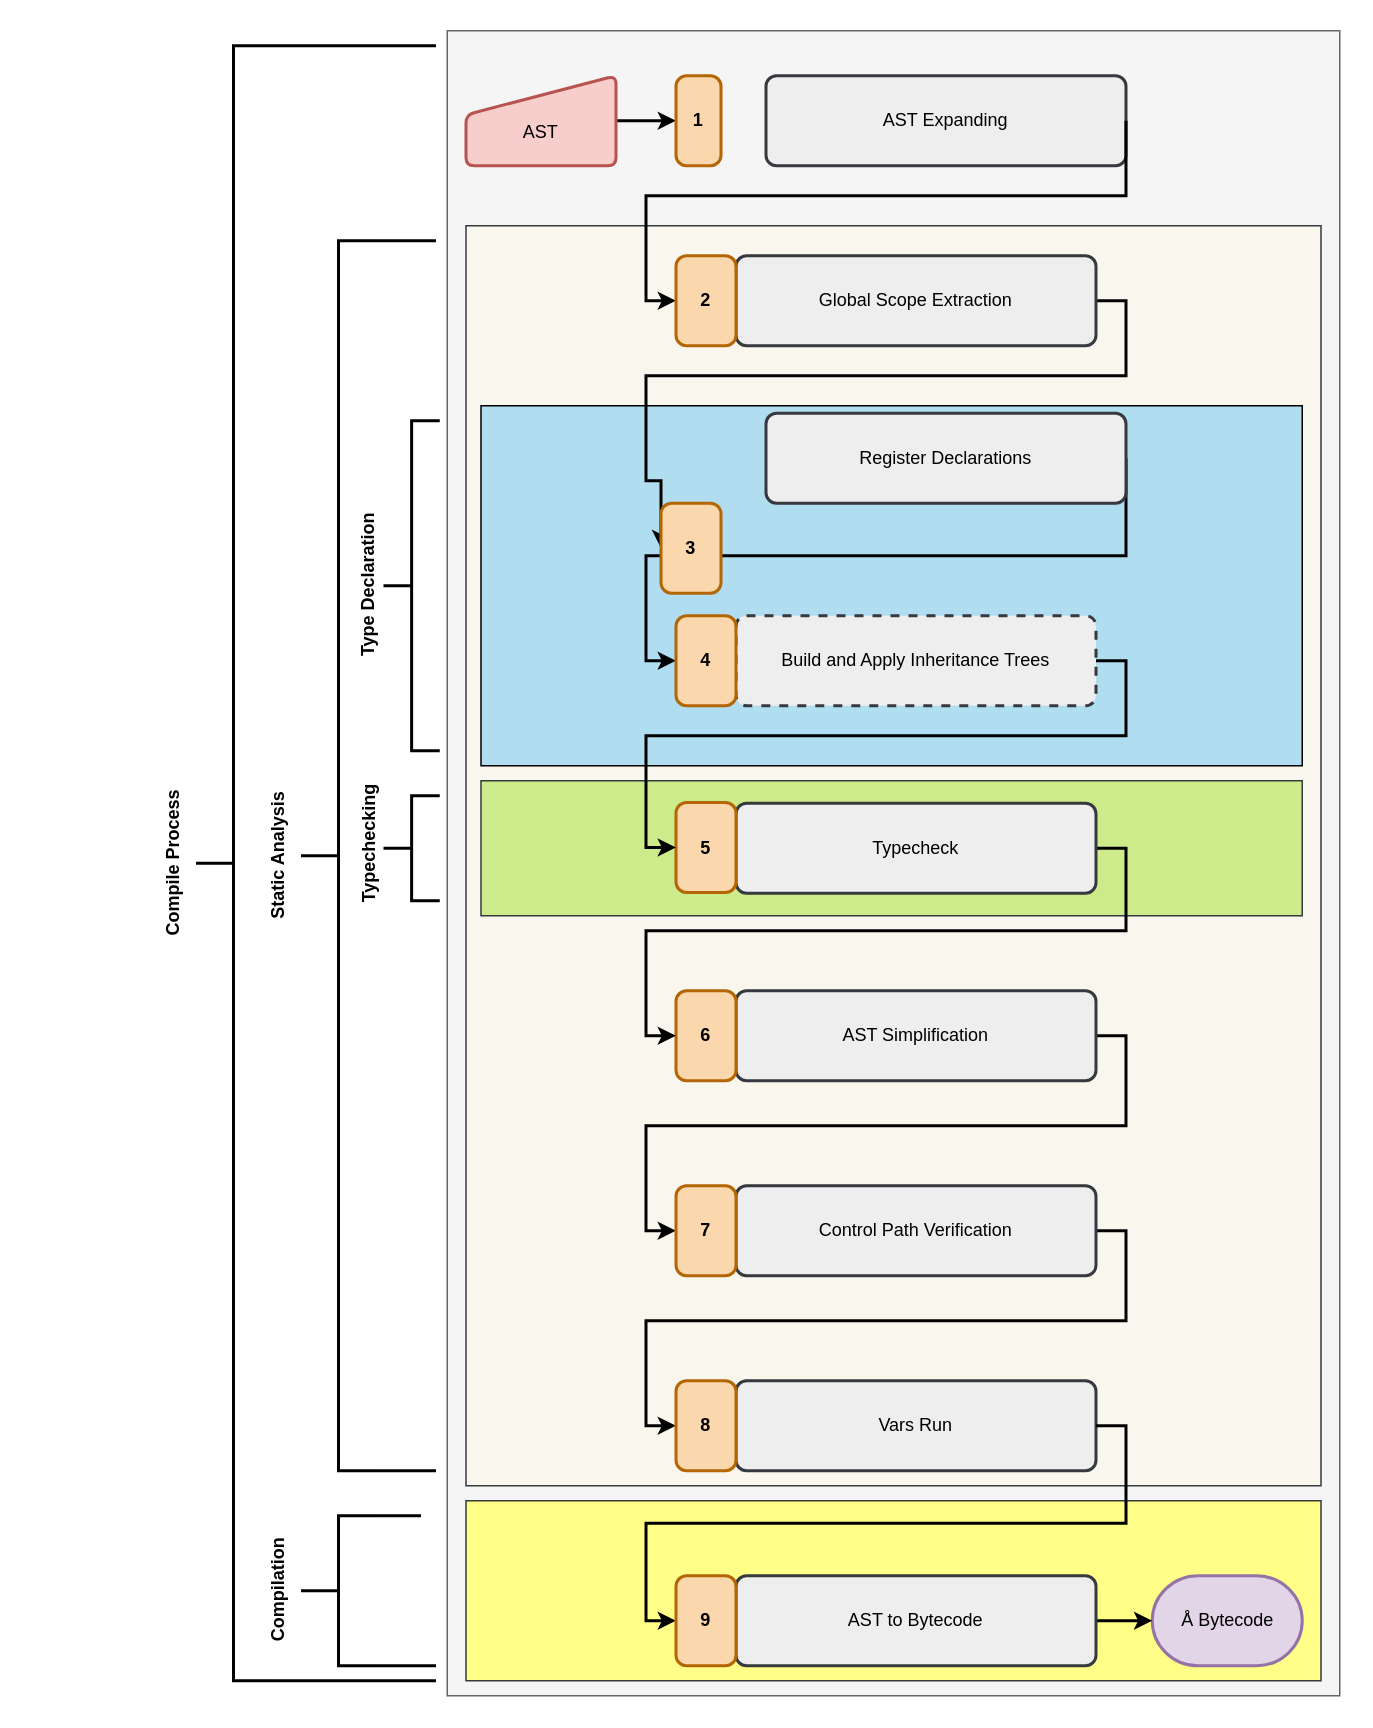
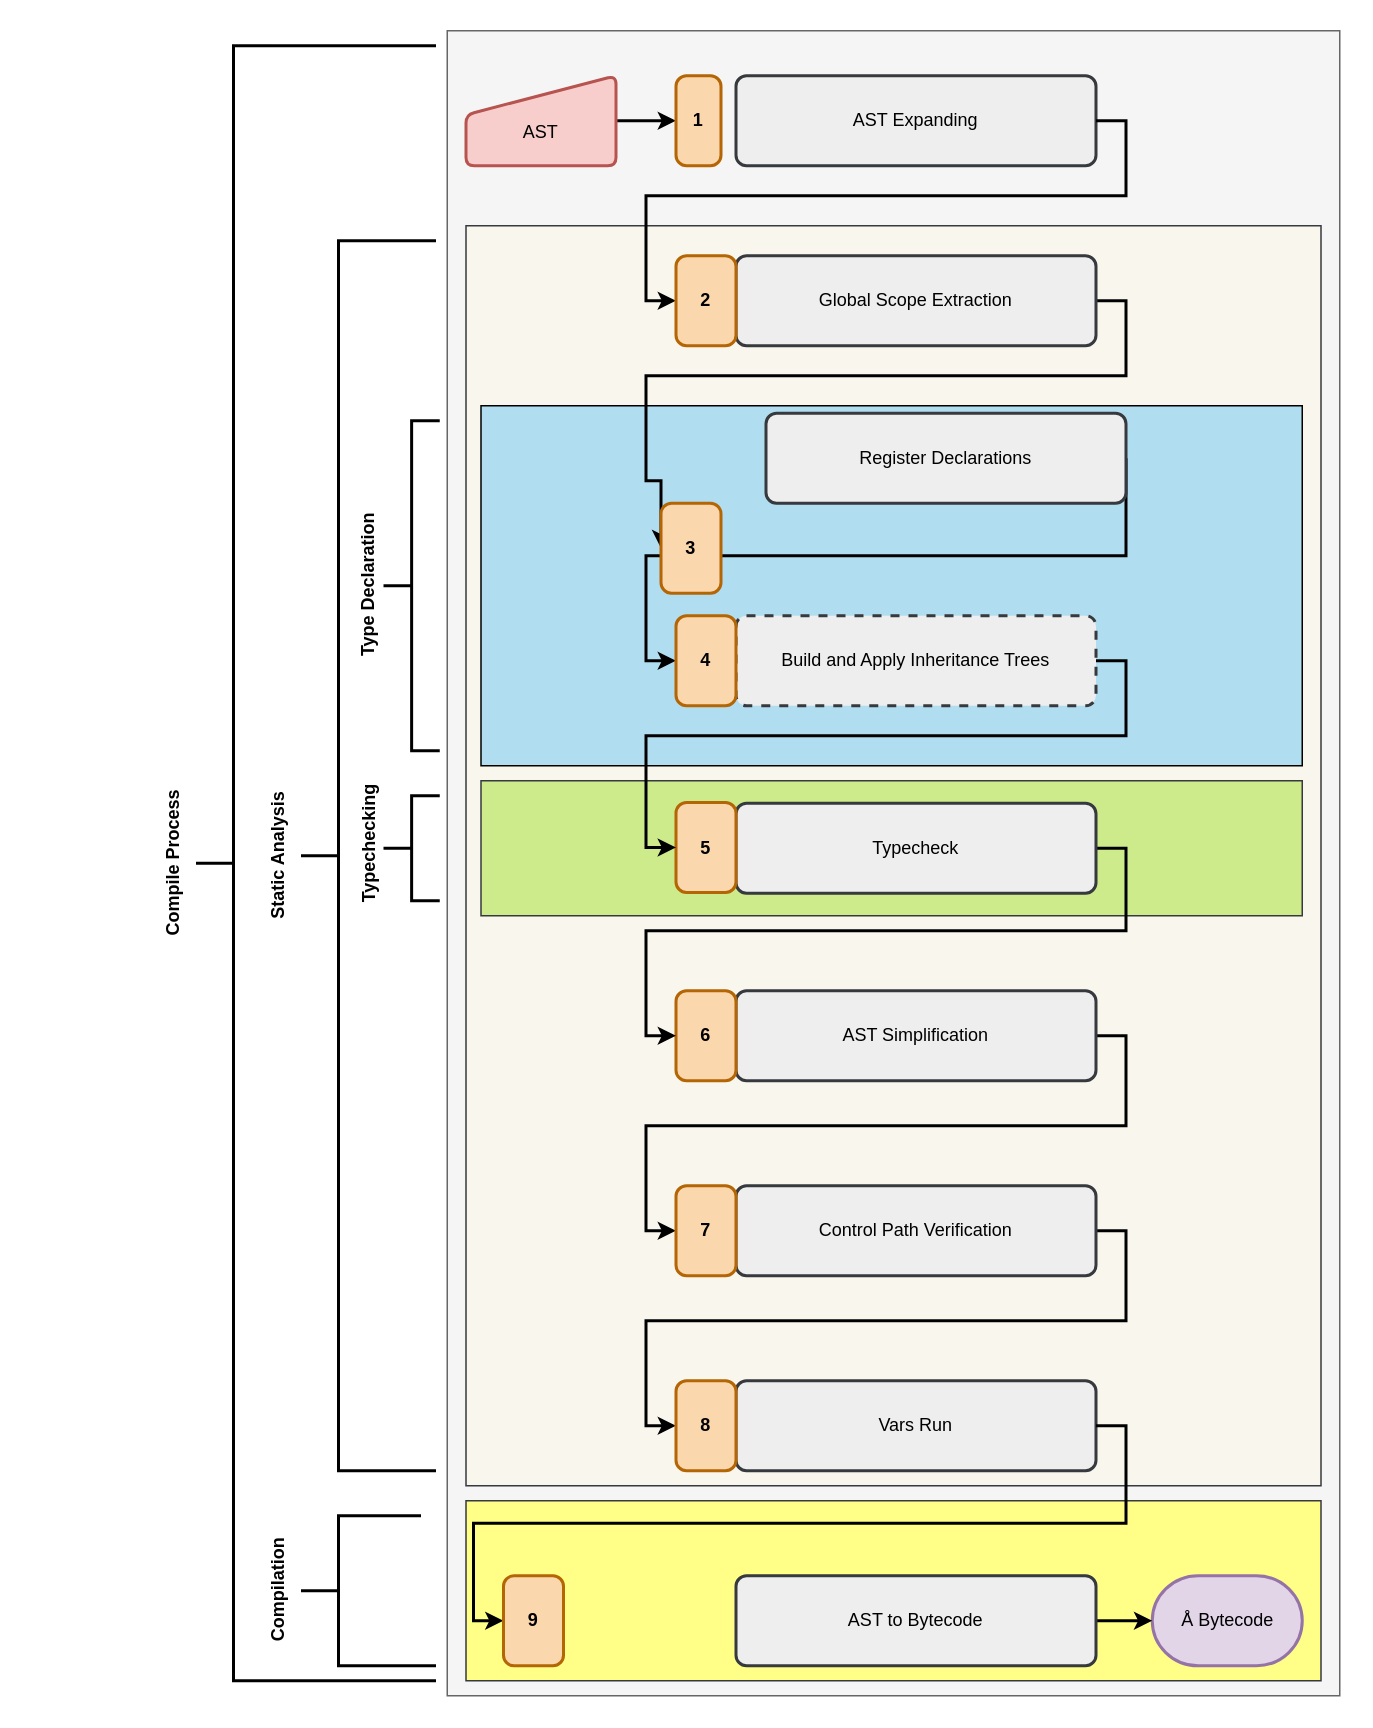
node "AST Expanding": moved (946, 121) -> (916, 121)
node "9": moved (706, 1621) -> (533, 1621)
